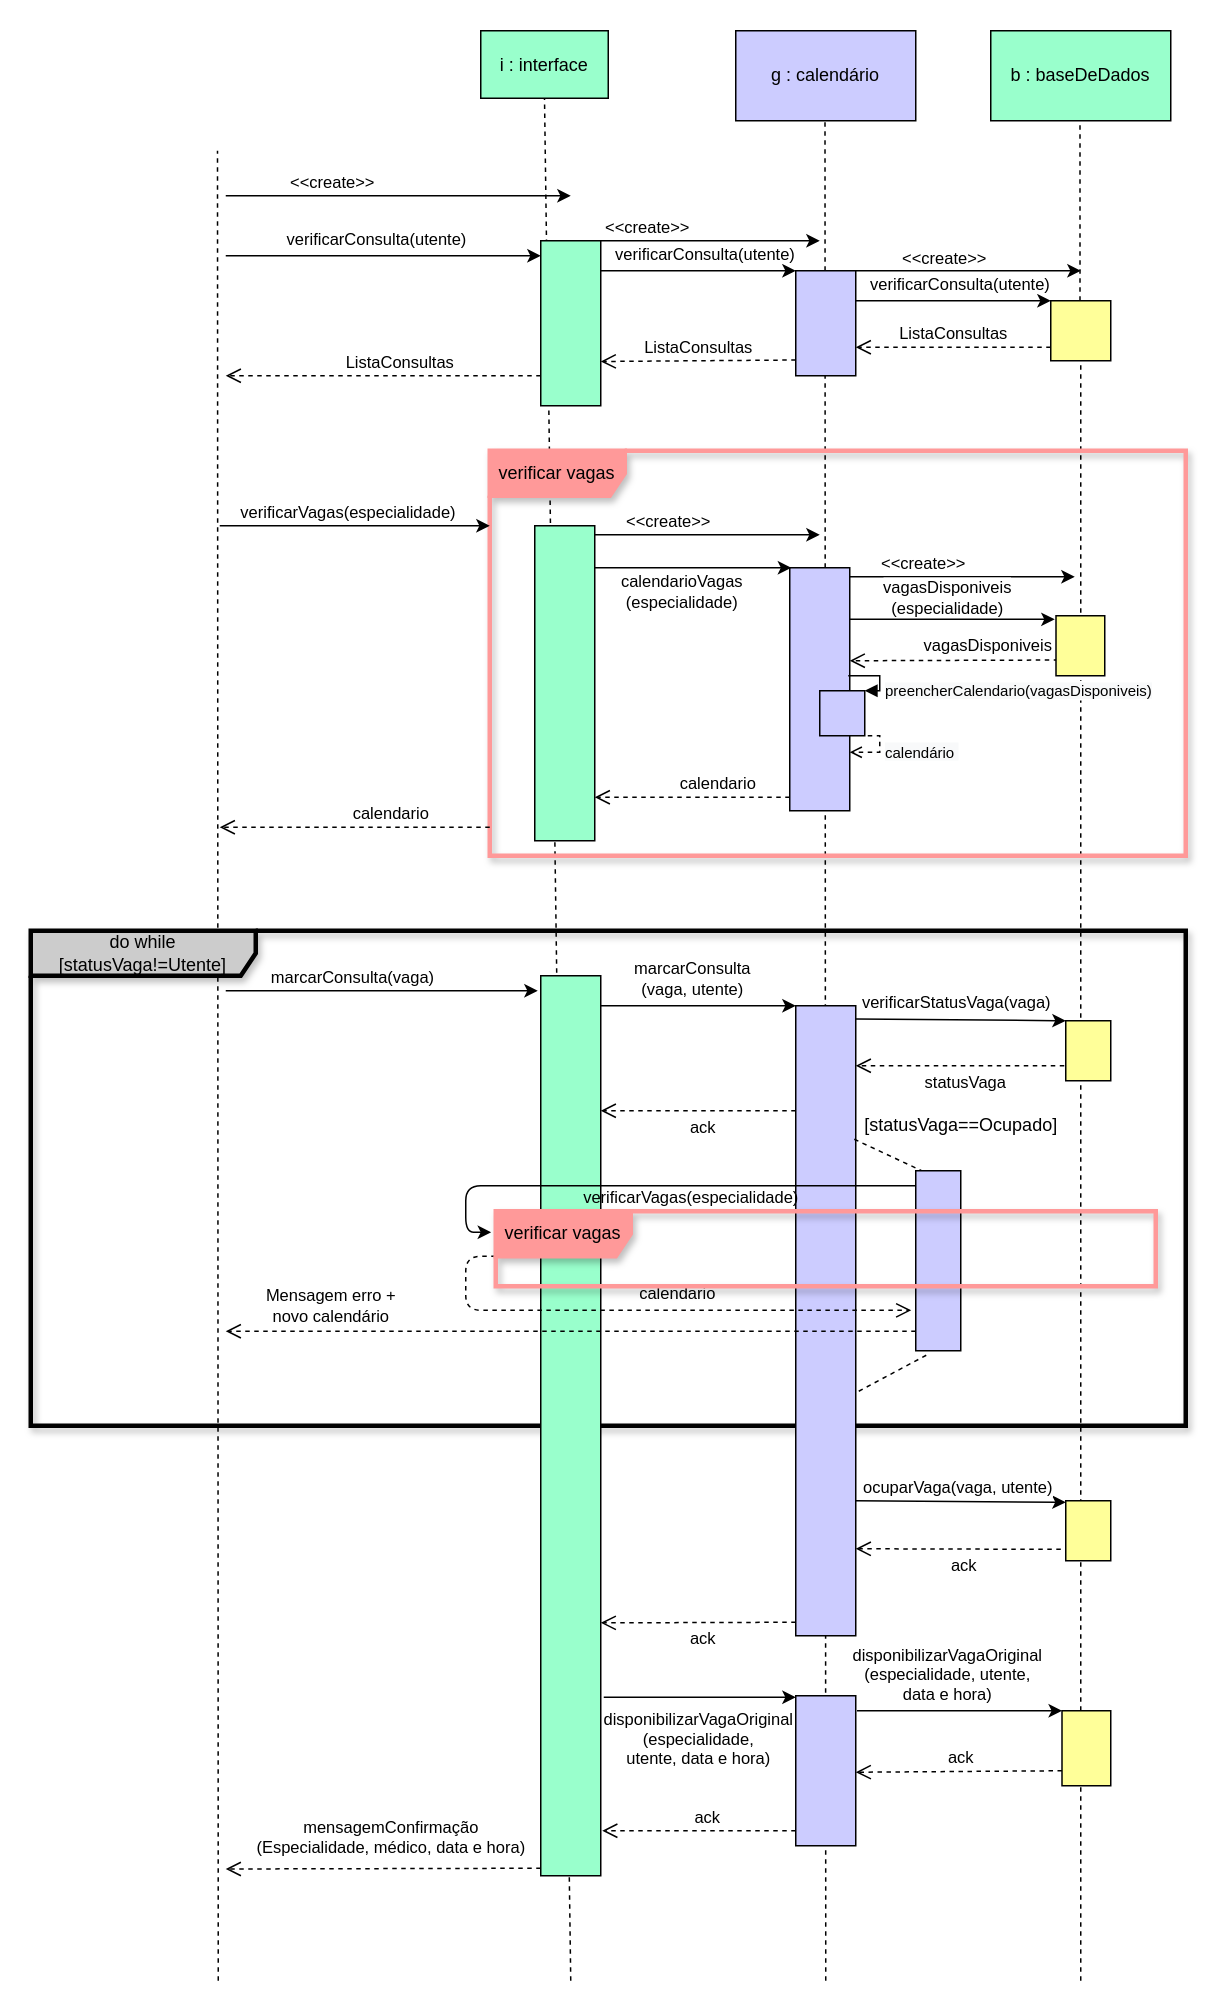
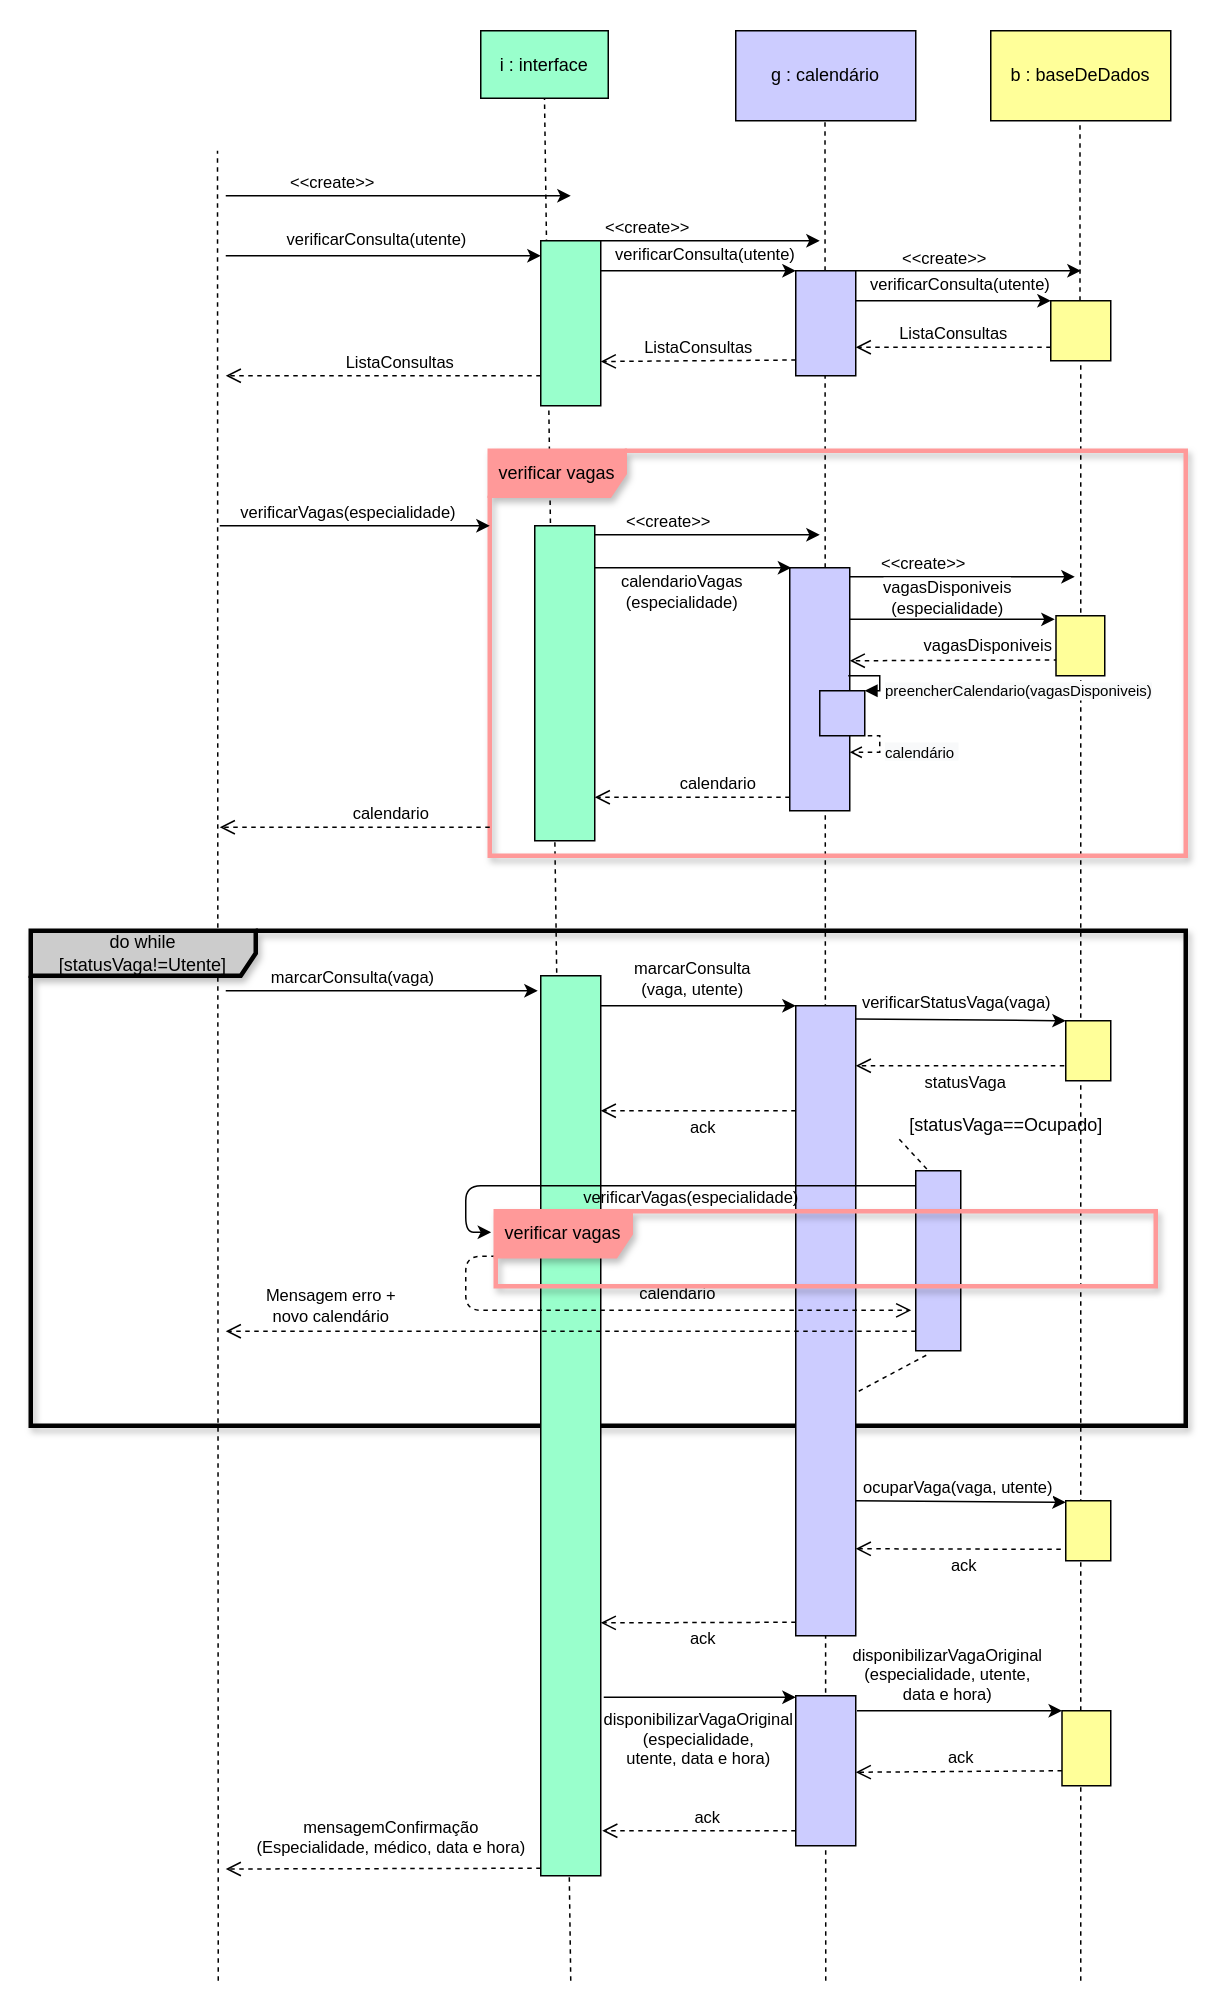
node "b : baseDeDados": fillcolor #99ffcc -> #ffff99
node "[statusVaga==Ocupado]": moved (961, 1126) -> (1006, 1126)
